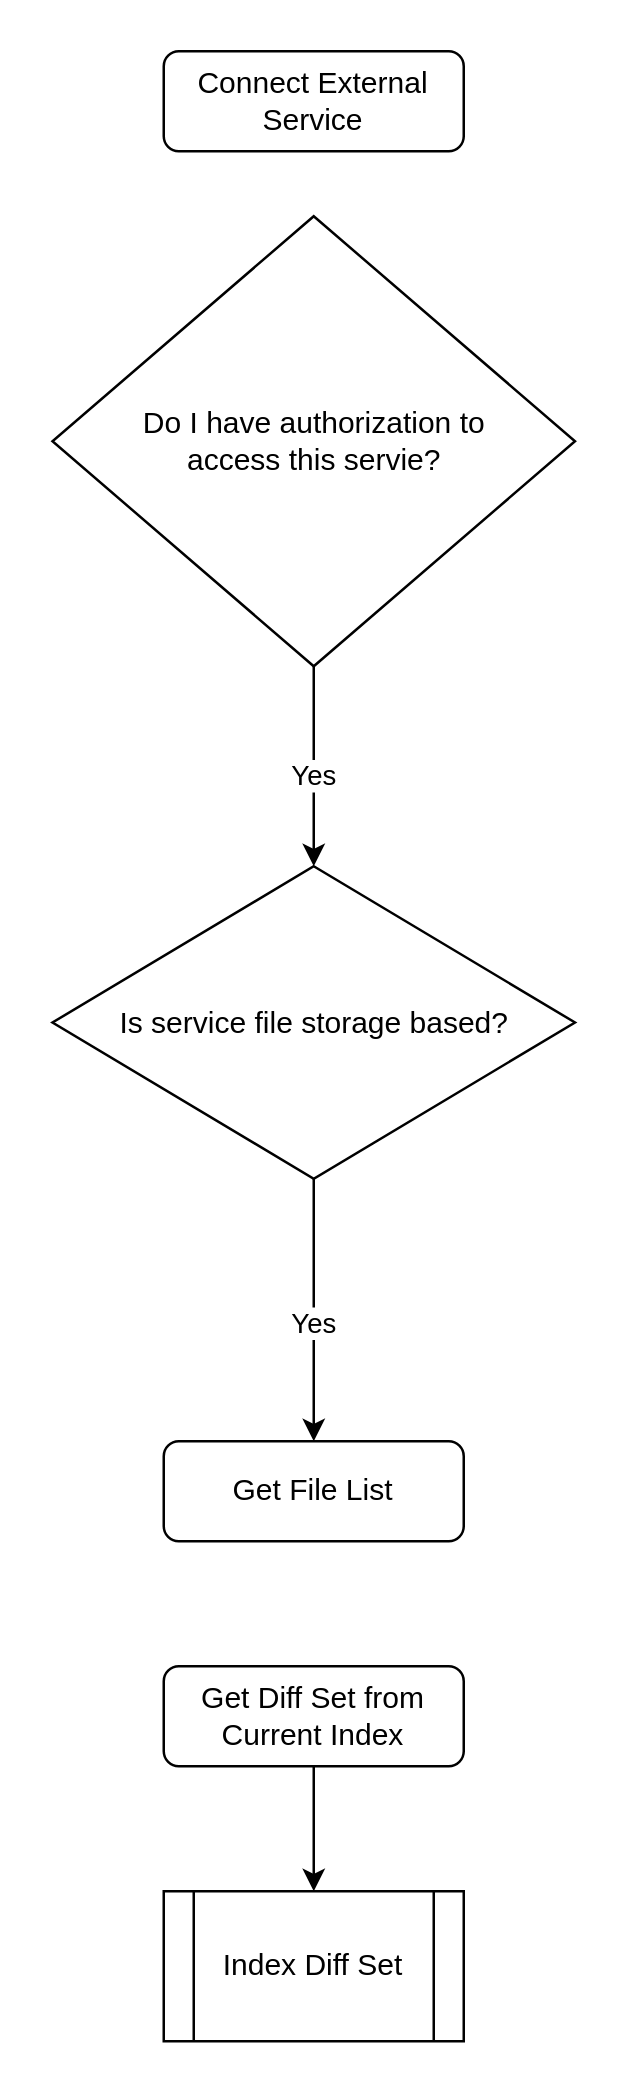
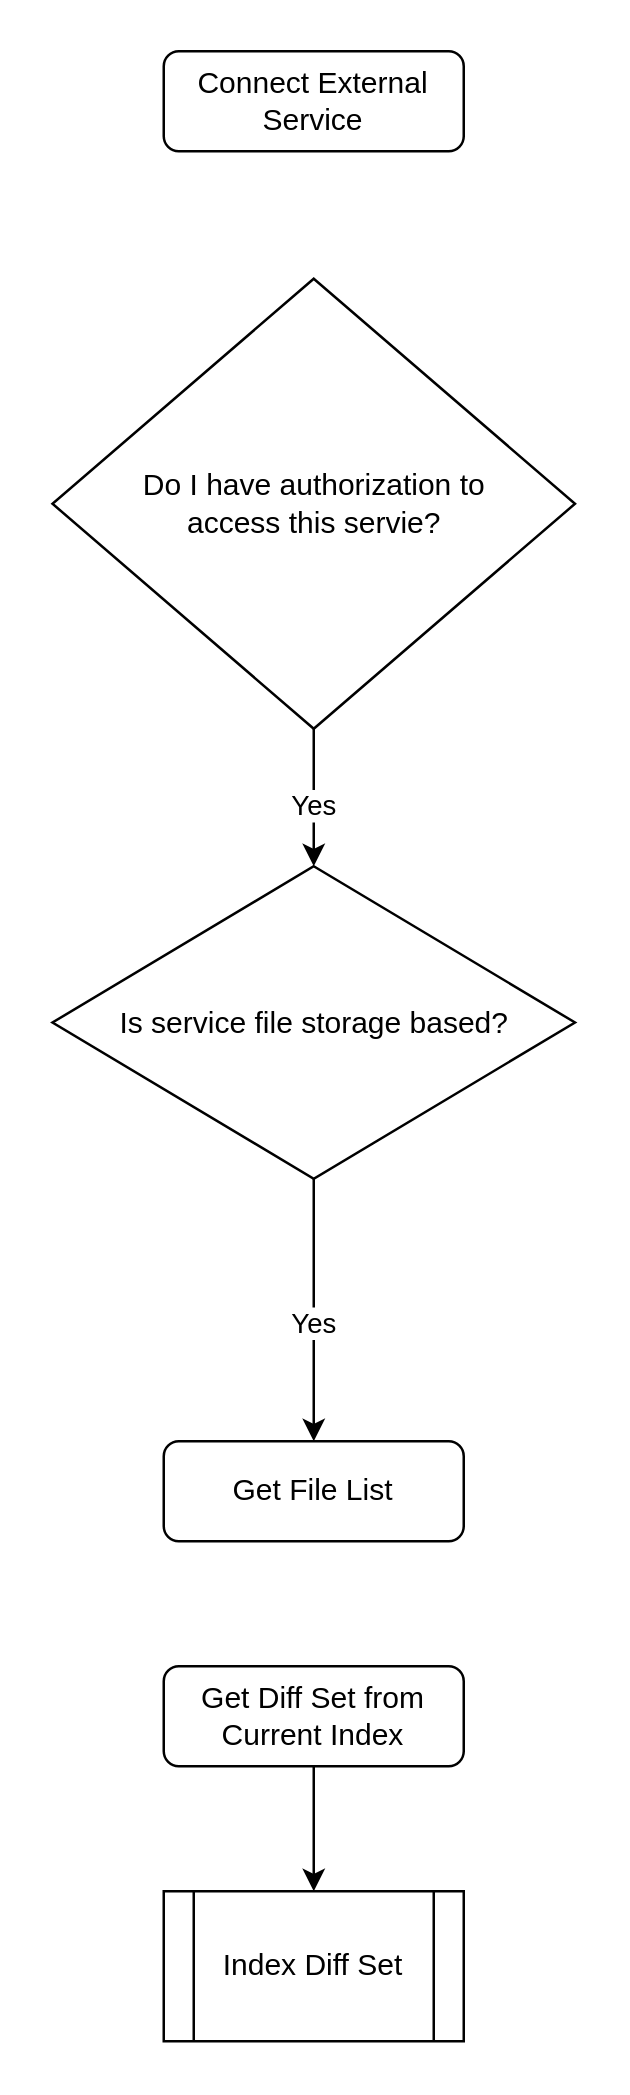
node "Do I have authorization to access this servie?": moved (314, 441) -> (314, 504)
